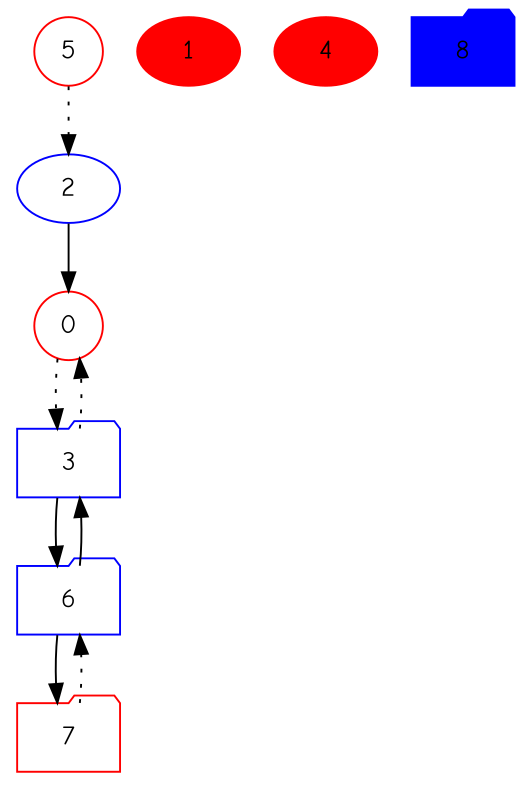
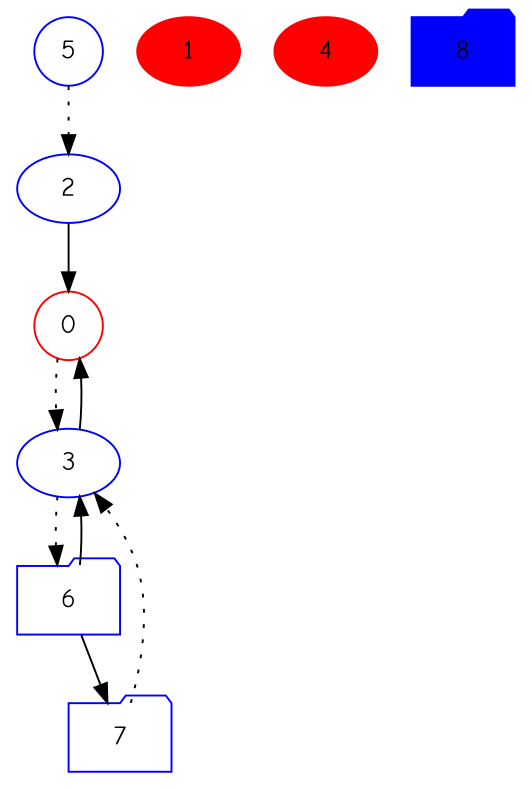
node "5": color red -> blue
edge "3" -> "0": style dotted -> solid
node "3": shape folder -> ellipse
edge "3" -> "6": style solid -> dotted
edge "7" -> "6": now "7" -> "3"
node "7": color red -> blue
